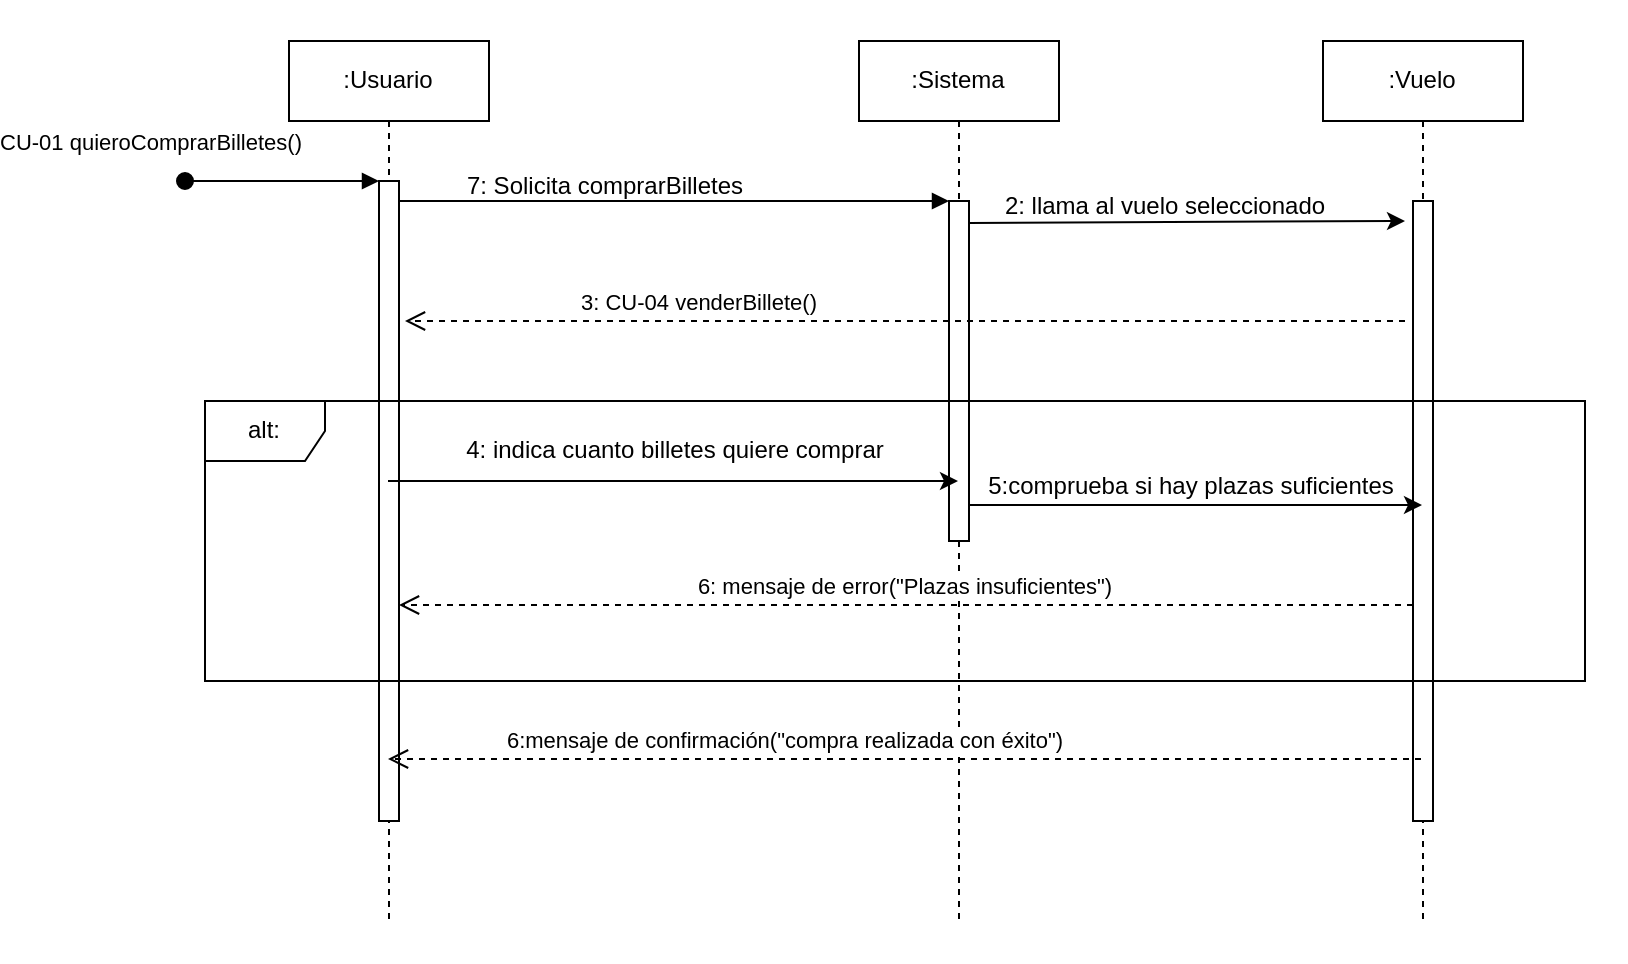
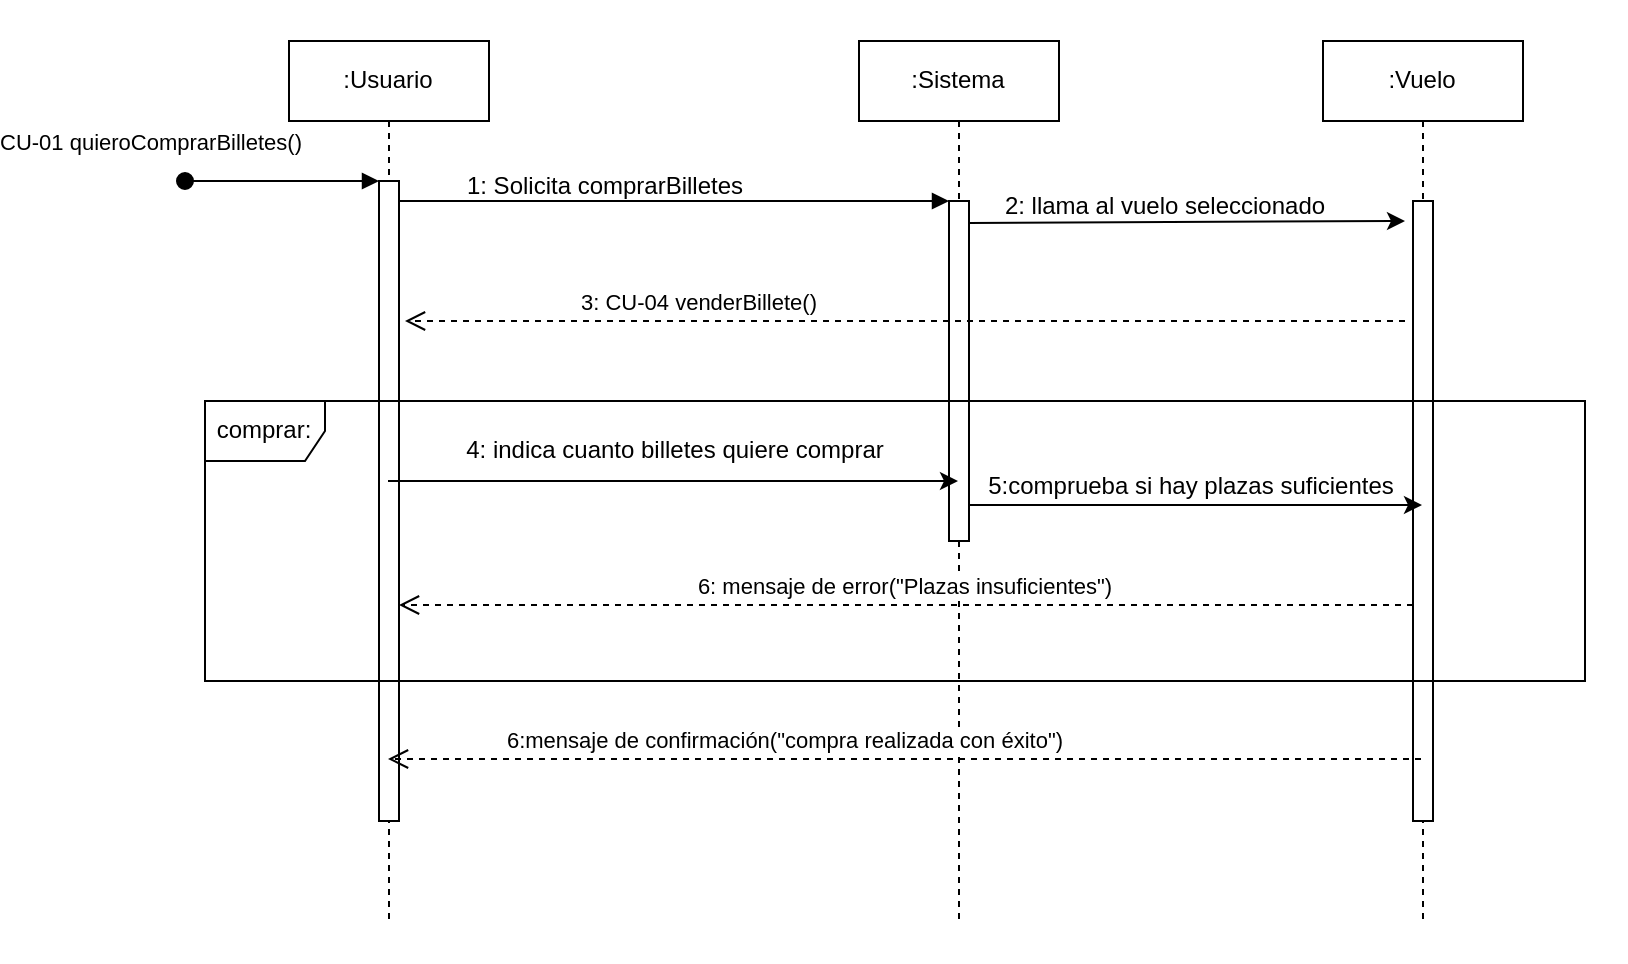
node "7: Solicita comprarBilletes": label "7: Solicita comprarBilletes" -> "1: Solicita comprarBilletes"
node "alt:": label "alt:" -> "comprar:"
